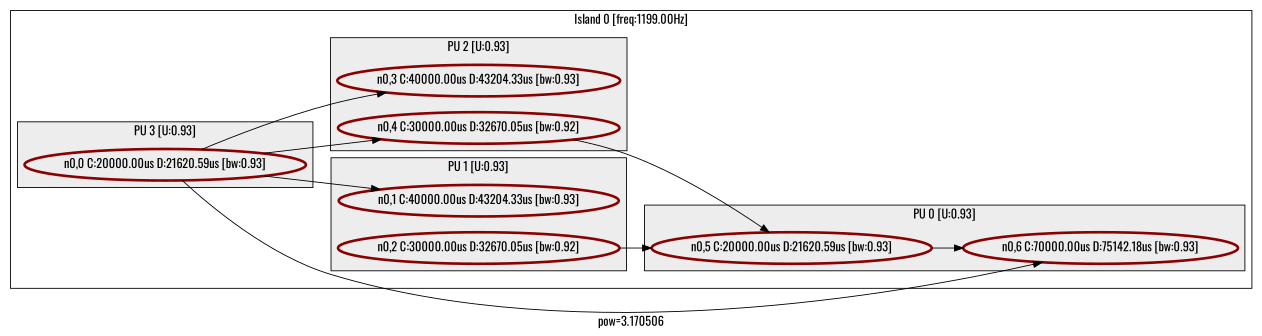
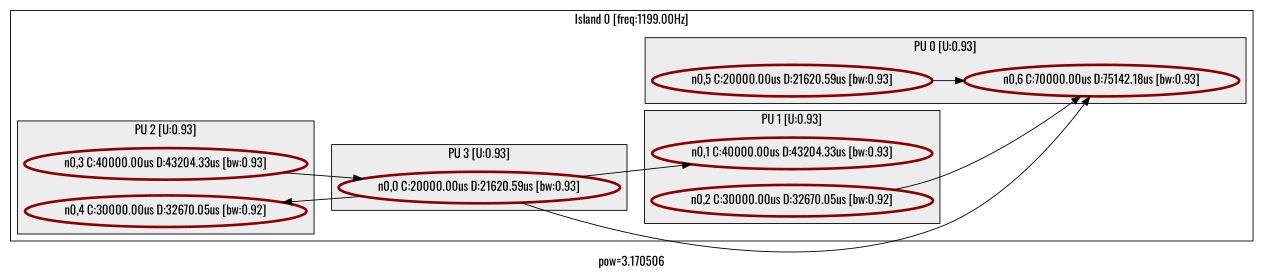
edge "n0,0 C:20000.00us D:21620.59us [bw:0.93]" -> "n0,3 C:40000.00us D:43204.33us [bw:0.93]": reversed
edge "n0,4 C:30000.00us D:32670.05us [bw:0.92]" -> "n0,5 C:20000.00us D:21620.59us [bw:0.93]": removed
edge "n0,2 C:30000.00us D:32670.05us [bw:0.92]" -> "n0,5 C:20000.00us D:21620.59us [bw:0.93]": now "n0,2 C:30000.00us D:32670.05us [bw:0.92]" -> "n0,6 C:70000.00us D:75142.18us [bw:0.93]"
